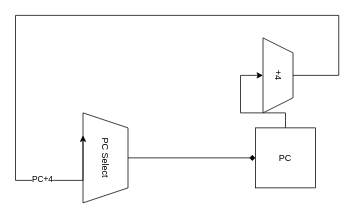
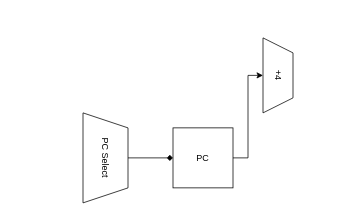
edge "+4" -> "PC Select": removed, label "PC+4"
node "PC": moved (285, 158) -> (203, 158)
